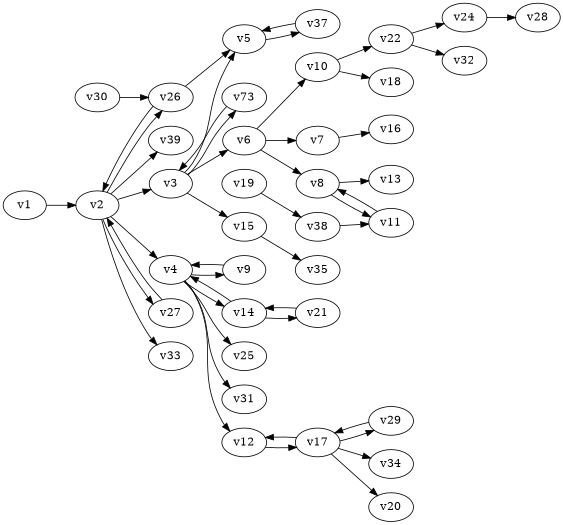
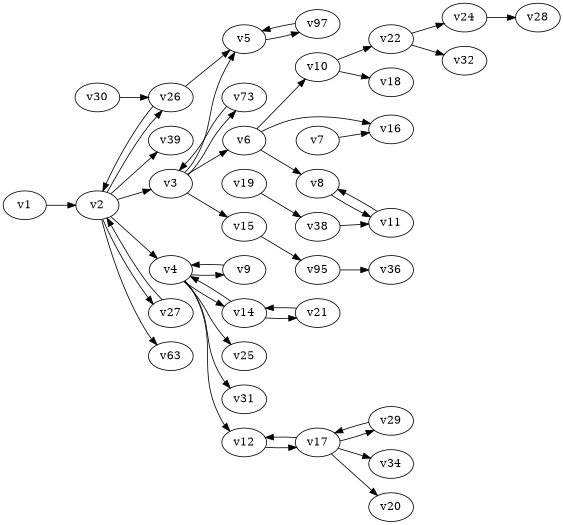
node "v37": label "v37" -> "v97"
edge "v6" -> "v7": now "v6" -> "v16"
node "v13": removed
node "v35": label "v35" -> "v95"
node "v36": added
node "v33": label "v33" -> "v63"
